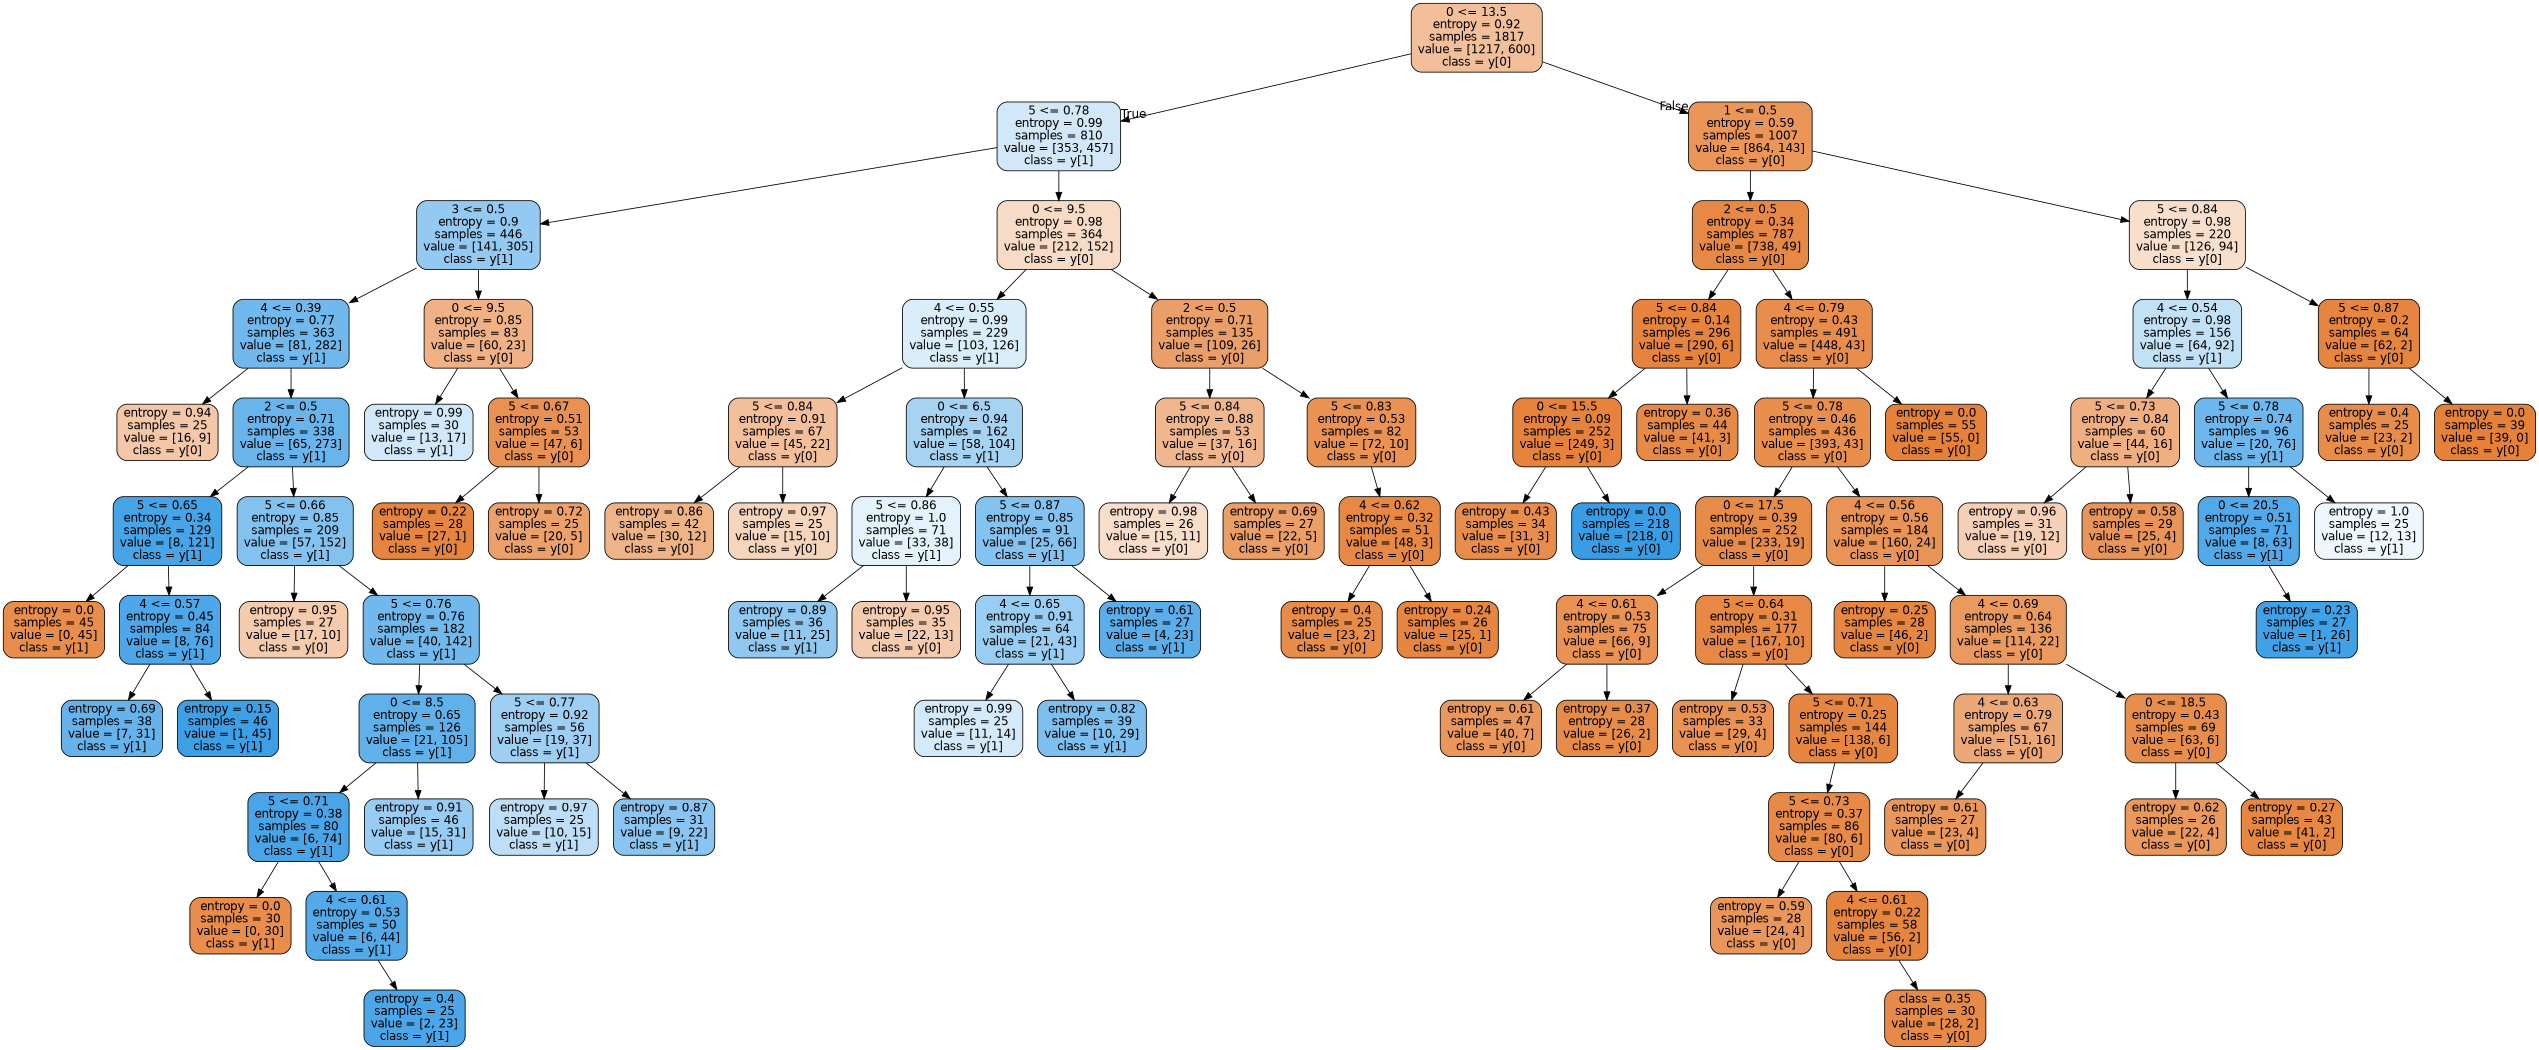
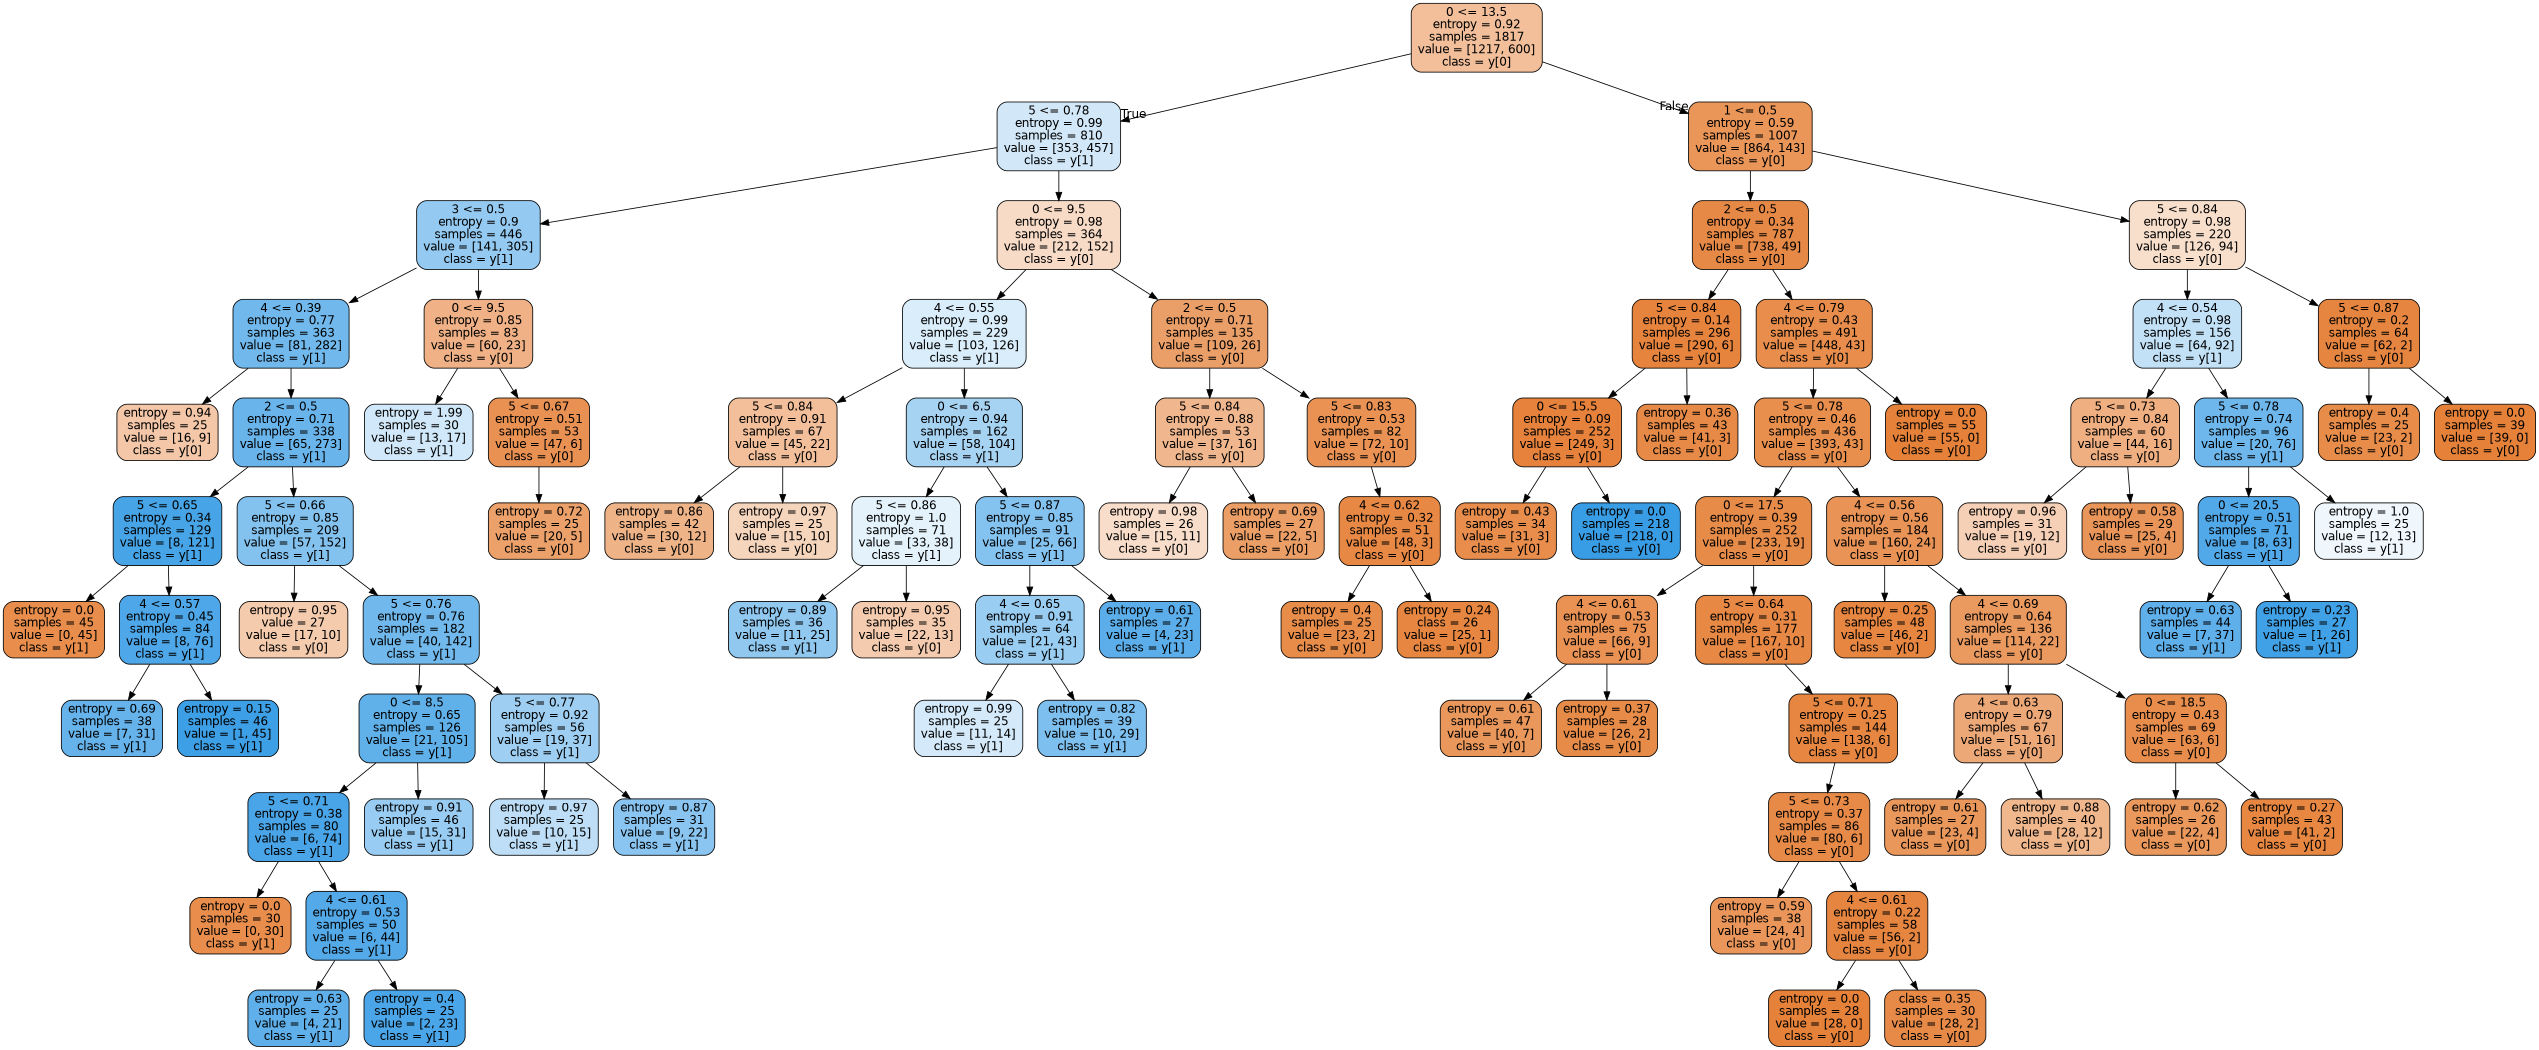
node "entropy = 0.99 samples = 30 value = [13, 17] class = y[1]": label "entropy = 0.99 samples = 30 value = [13, 17] class = y[1]" -> "entropy = 1.99 samples = 30 value = [13, 17] class = y[1]"
node "entropy = 0.36 samples = 44 value = [41, 3] class = y[0]": label "entropy = 0.36 samples = 44 value = [41, 3] class = y[0]" -> "entropy = 0.36 samples = 43 value = [41, 3] class = y[0]"
node "entropy = 0.22 samples = 28 value = [27, 1] class = y[0]": removed
node "entropy = 0.95 samples = 27 value = [17, 10] class = y[0]": label "entropy = 0.95 samples = 27 value = [17, 10] class = y[0]" -> "entropy = 0.95 value = 27 value = [17, 10] class = y[0]"
node "entropy = 0.24 samples = 26 value = [25, 1] class = y[0]": label "entropy = 0.24 samples = 26 value = [25, 1] class = y[0]" -> "entropy = 0.24 class = 26 value = [25, 1] class = y[0]"
node "entropy = 0.25 samples = 28 value = [46, 2] class = y[0]": label "entropy = 0.25 samples = 28 value = [46, 2] class = y[0]" -> "entropy = 0.25 samples = 48 value = [46, 2] class = y[0]"
node "entropy = 0.63 samples = 44 value = [7, 37] class = y[1]": added
node "entropy = 0.37 entropy = 28 value = [26, 2] class = y[0]": label "entropy = 0.37 entropy = 28 value = [26, 2] class = y[0]" -> "entropy = 0.37 samples = 28 value = [26, 2] class = y[0]"
node "entropy = 0.53 samples = 33 value = [29, 4] class = y[0]": removed
node "entropy = 0.88 samples = 40 value = [28, 12] class = y[0]": added
node "entropy = 0.59 samples = 28 value = [24, 4] class = y[0]": label "entropy = 0.59 samples = 28 value = [24, 4] class = y[0]" -> "entropy = 0.59 samples = 38 value = [24, 4] class = y[0]"
node "entropy = 0.63 samples = 25 value = [4, 21] class = y[1]": added
node "entropy = 0.0 samples = 28 value = [28, 0] class = y[0]": added
